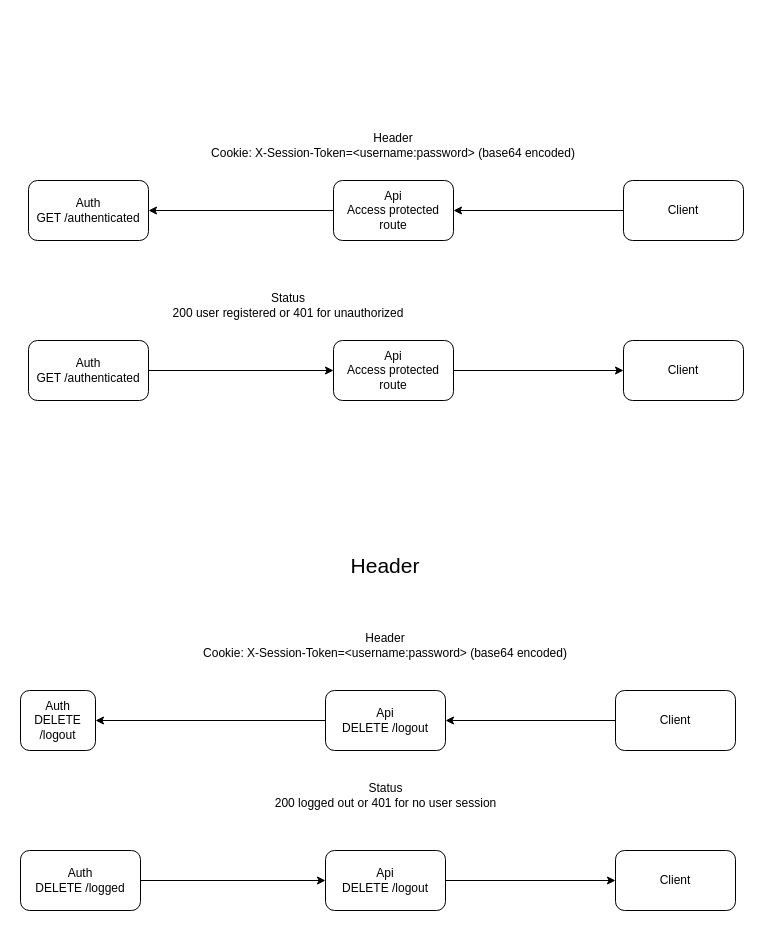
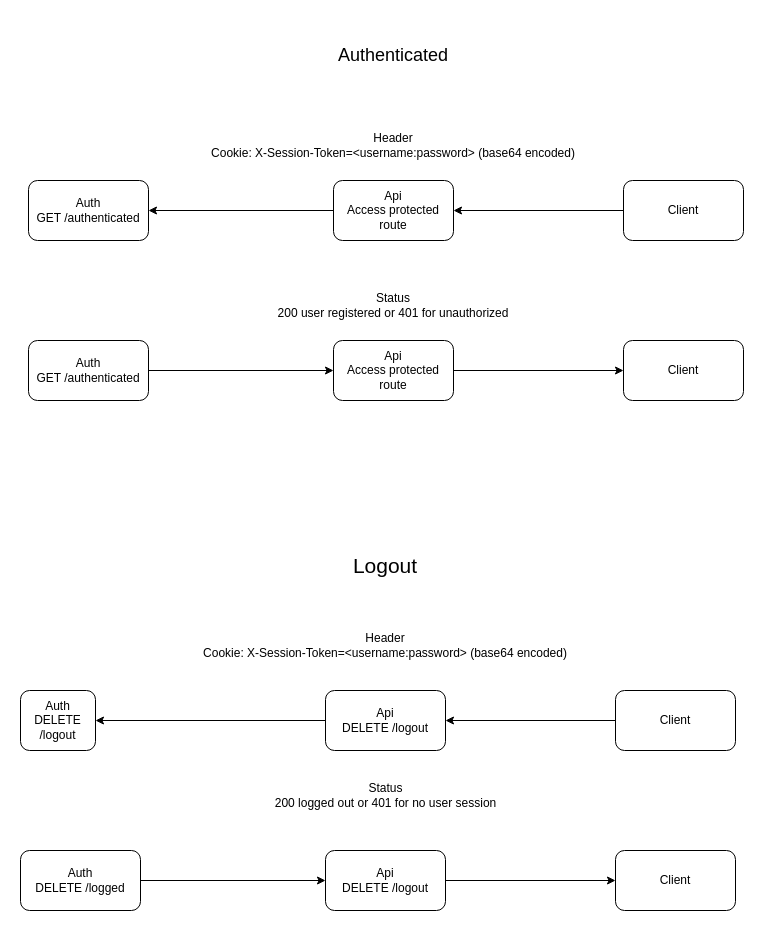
node "Authenticated": added
node "Status 200 user registered or 401 for unauthorized": moved (289, 306) -> (394, 306)
node "Header": label "Header" -> "Logout"
